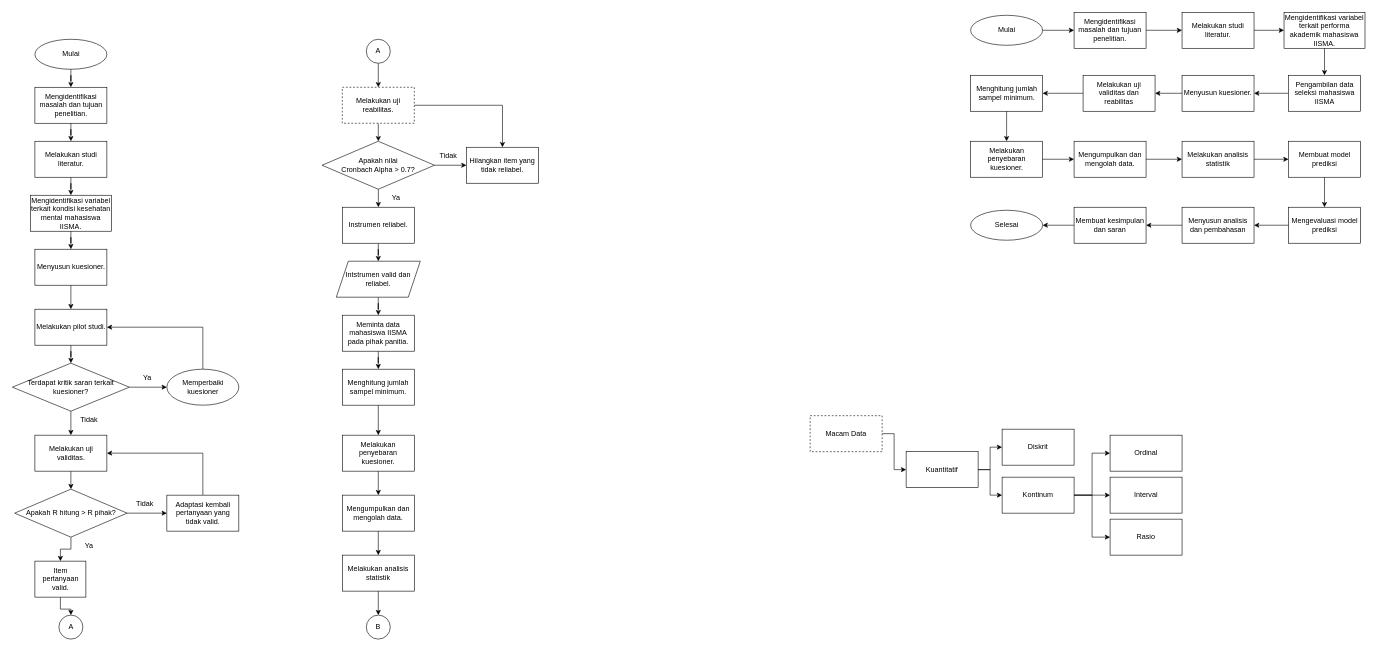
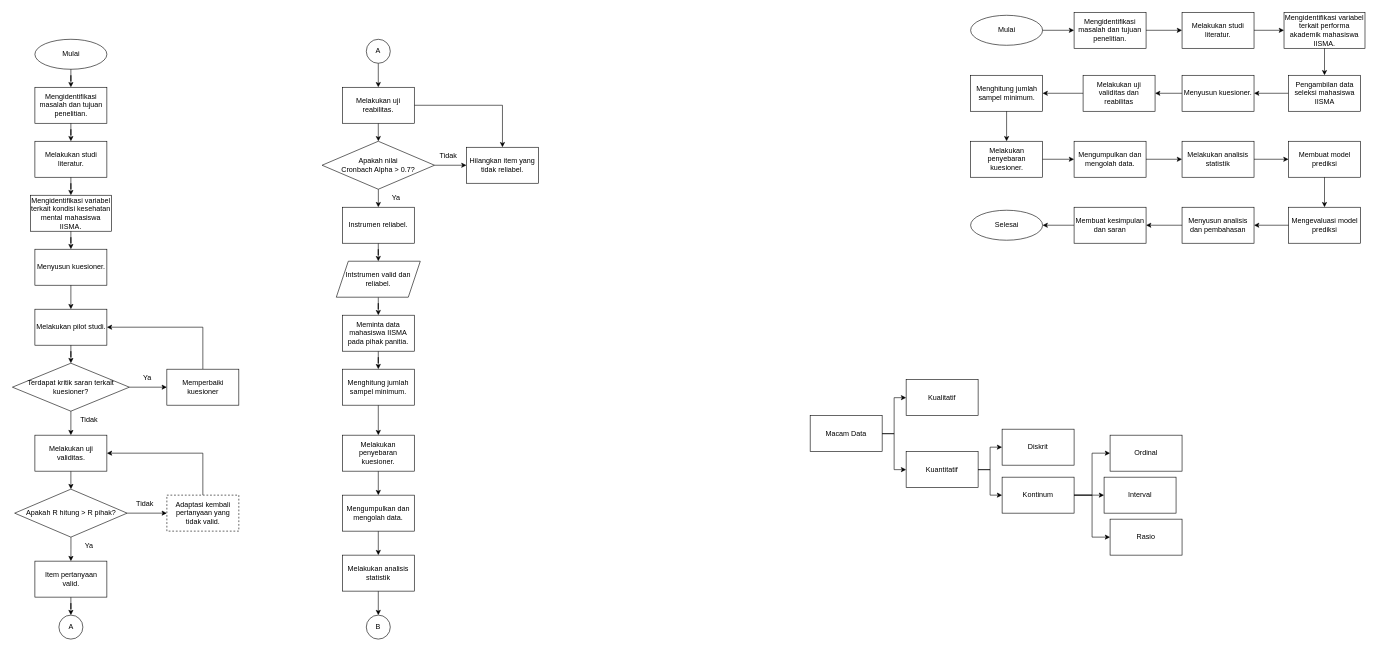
node "Melakukan uji reabilitas.": style dashed -> solid
node "Memperbaiki kuesioner": shape ellipse -> rectangle
edge "Macam Data" -> "Kualitatif": added
node "Kualitatif": added
node "Macam Data": style dashed -> solid
node "Interval": moved (1146, 495) -> (1140, 495)
node "Adaptasi kembali pertanyaan yang tidak valid.": style solid -> dashed
node "Item pertanyaan valid.": size 51x36 -> 72x36
